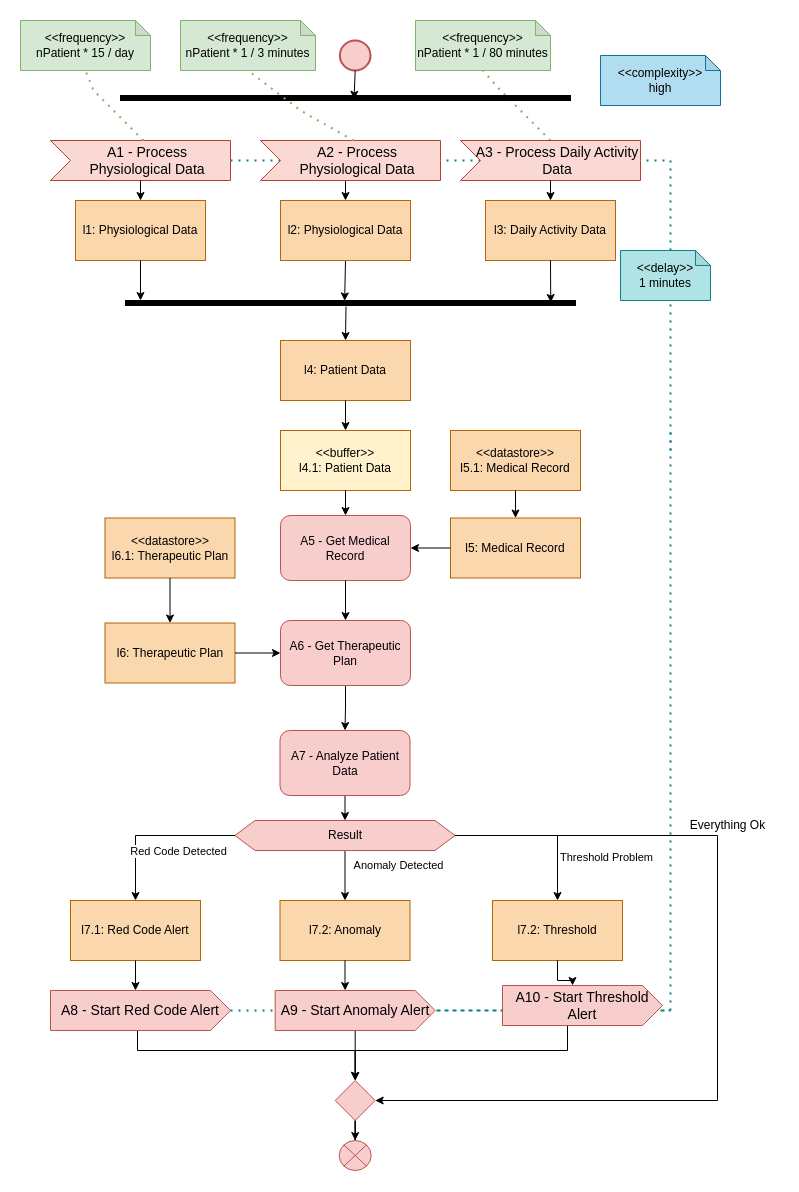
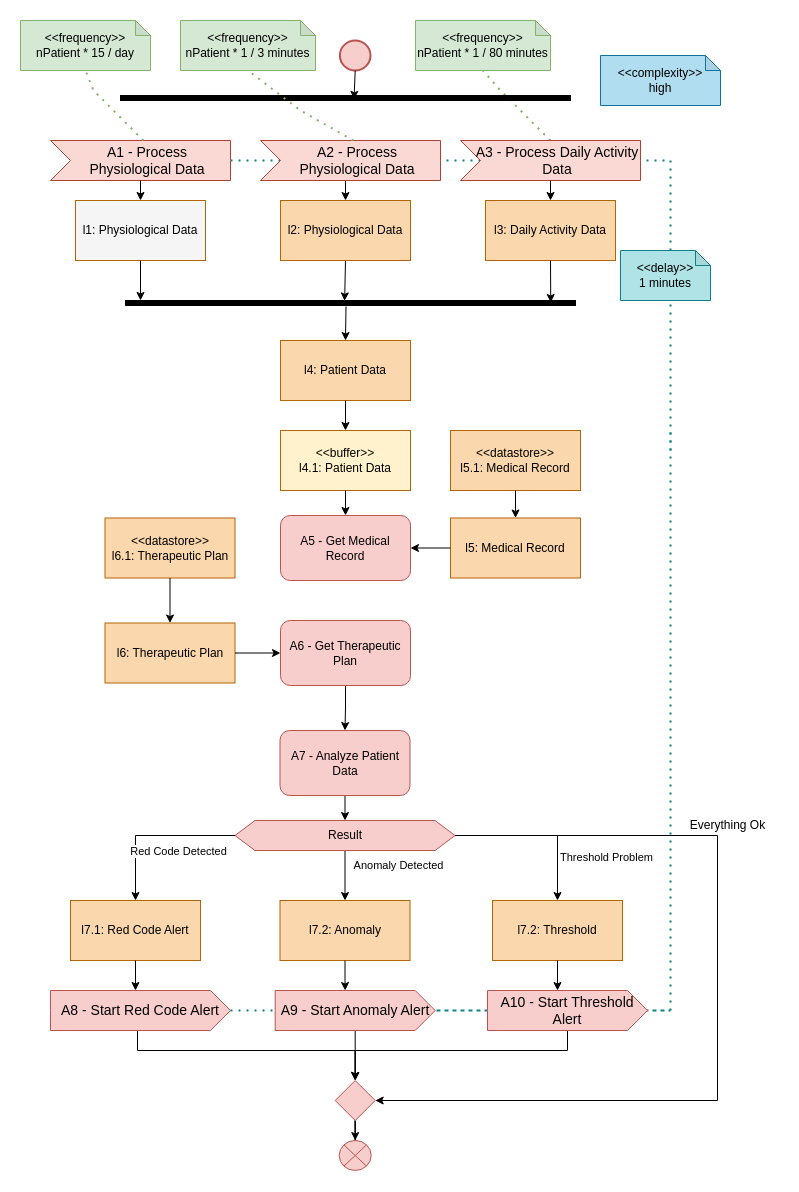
node "l1: Physiological Data": fillcolor #fad7ac -> #f5f5f5
edge "A5 - Get Medical Record" -> "A6 - Get Therapeutic Plan": removed
node "A10 - Start Threshold Alert": moved (583, 1006) -> (568, 1011)
